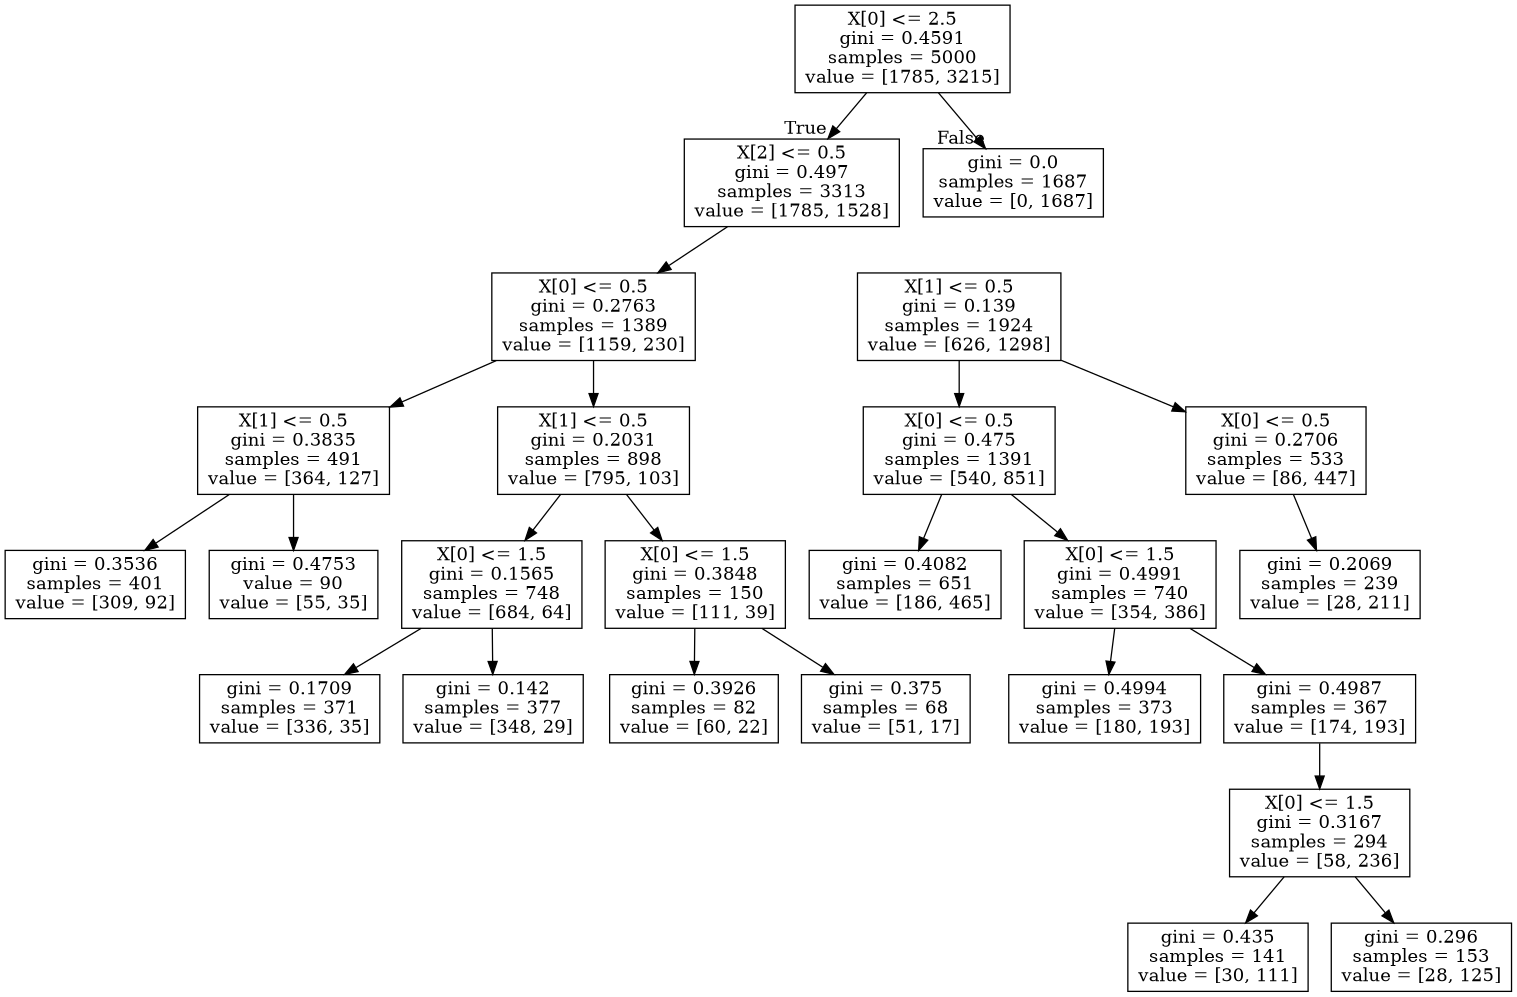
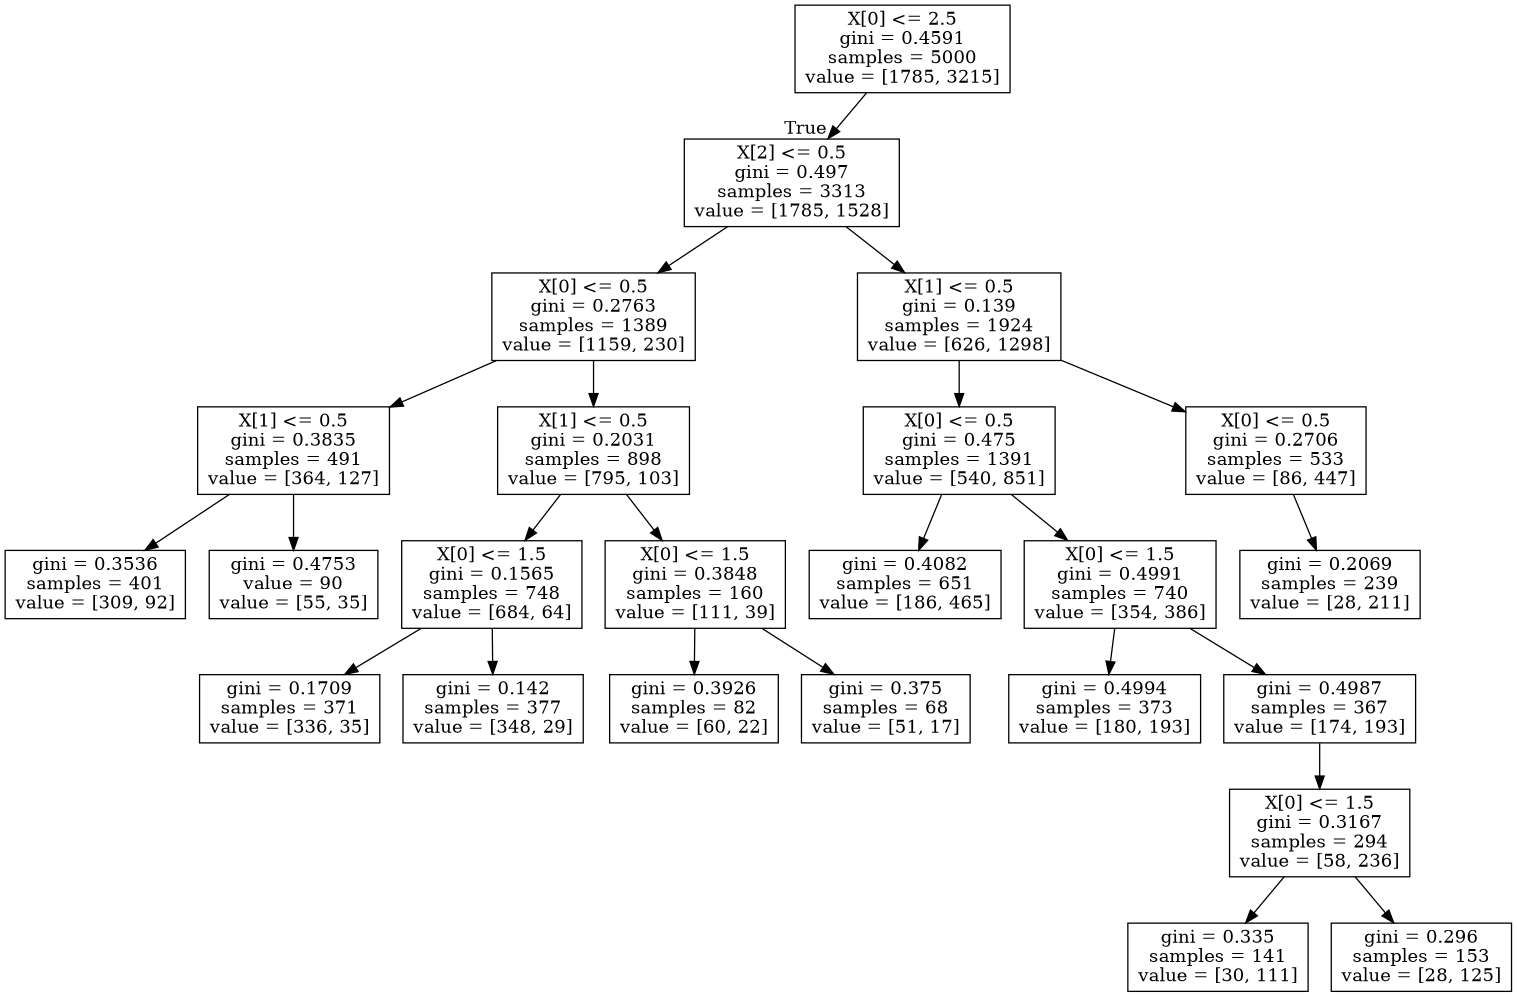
node "gini = 0.0 samples = 1687 value = [0, 1687]": removed
edge "X[2] <= 0.5 gini = 0.497 samples = 3313 value = [1785, 1528]" -> "X[1] <= 0.5 gini = 0.139 samples = 1924 value = [626, 1298]": added
node "X[0] <= 1.5 gini = 0.3848 samples = 150 value = [111, 39]": label "X[0] <= 1.5 gini = 0.3848 samples = 150 value = [111, 39]" -> "X[0] <= 1.5 gini = 0.3848 samples = 160 value = [111, 39]"
node "gini = 0.435 samples = 141 value = [30, 111]": label "gini = 0.435 samples = 141 value = [30, 111]" -> "gini = 0.335 samples = 141 value = [30, 111]"
